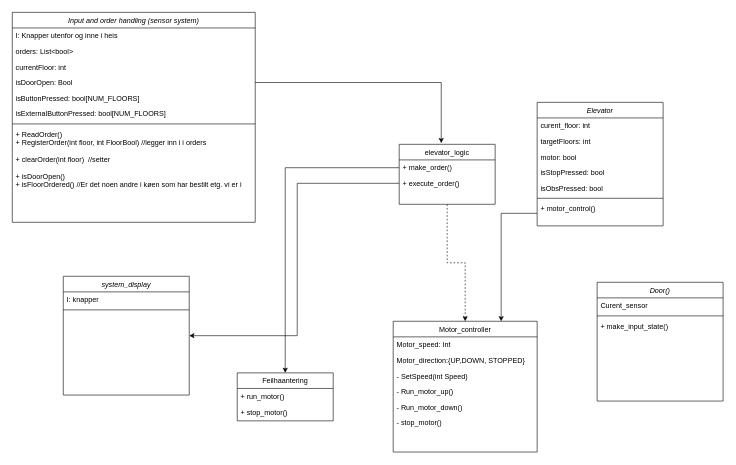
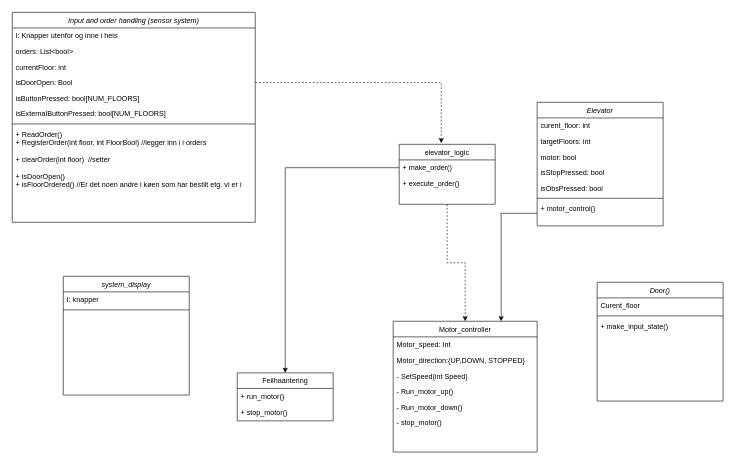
edge "isDoorOpen: Bool" -> "elevator_logic": style solid -> dashed
node "Curent_sensor": label "Curent_sensor" -> "Curent_floor"
edge "+ execute_order()" -> "system_display": removed
